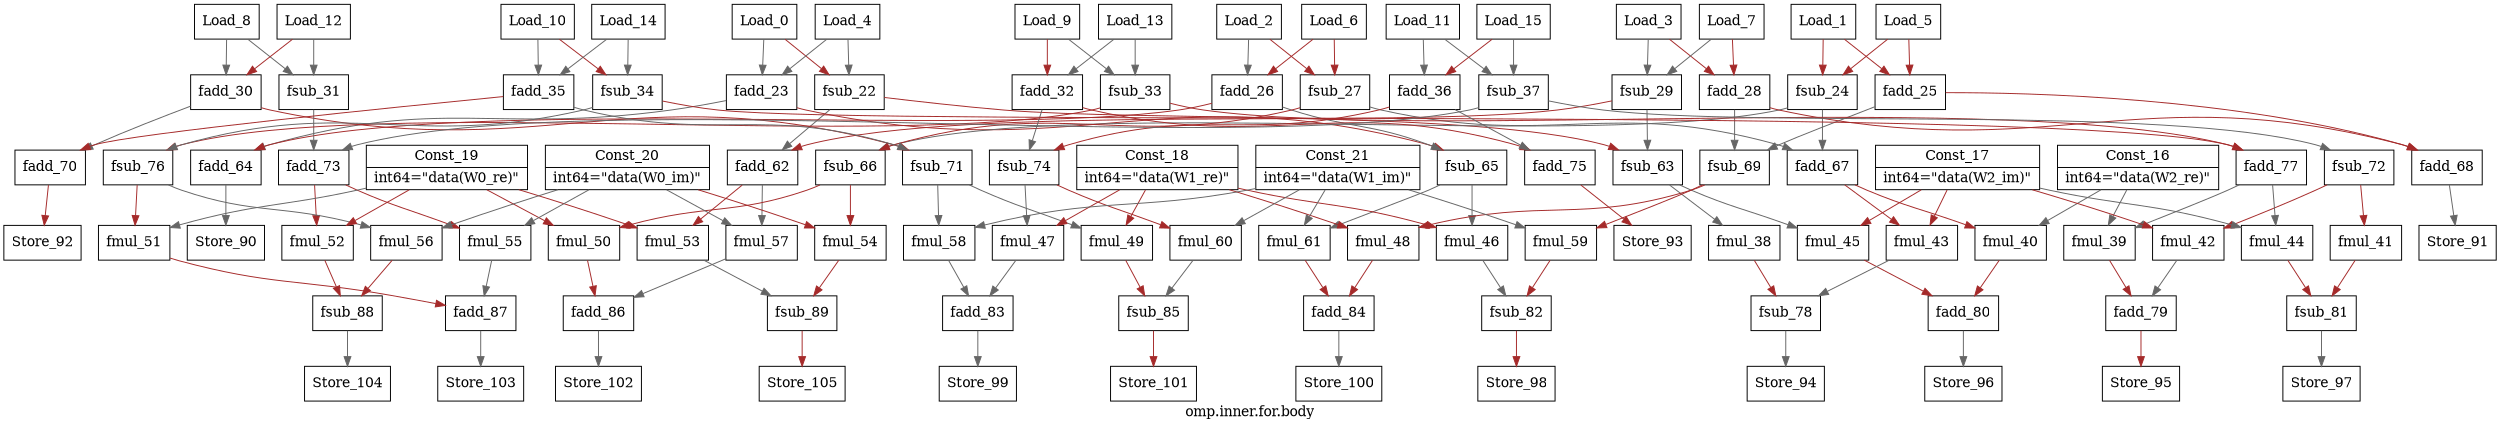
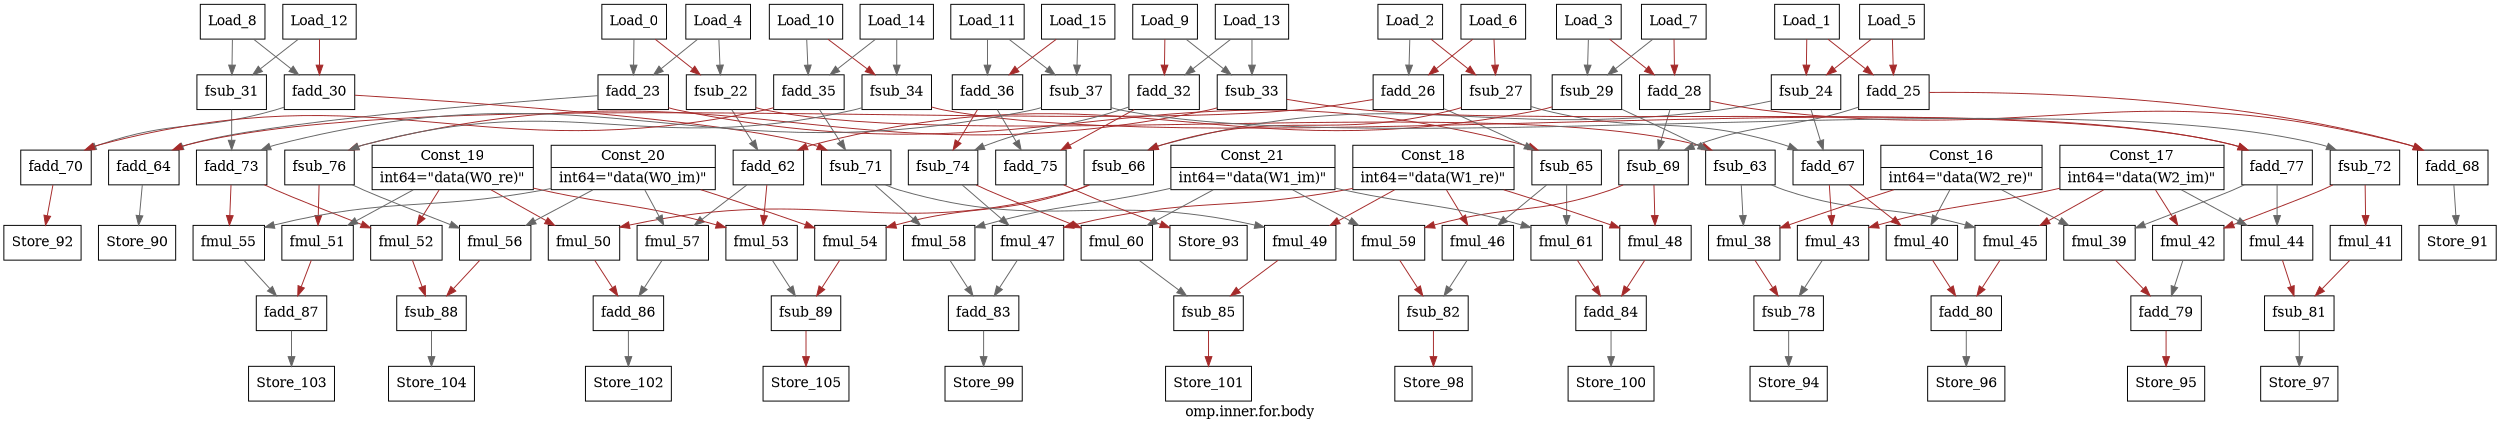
edge "Const_16" -> "fmul_38": added
